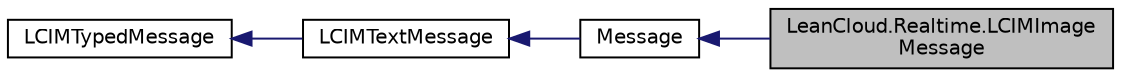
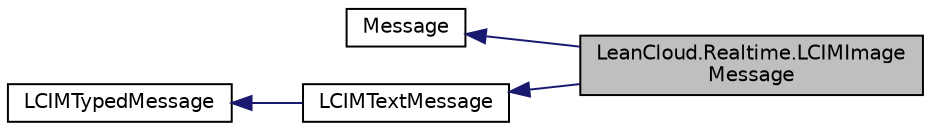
edge "Message" -> "LCIMTextMessage": now "LeanCloud.Realtime.LCIMImage Message" -> "LCIMTextMessage"
